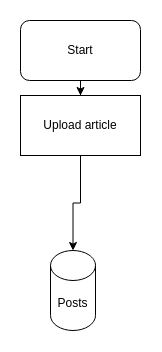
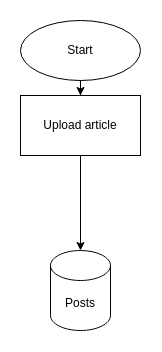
node "Start": shape rounded rectangle -> ellipse
node "Posts": size 45x80 -> 60x80
